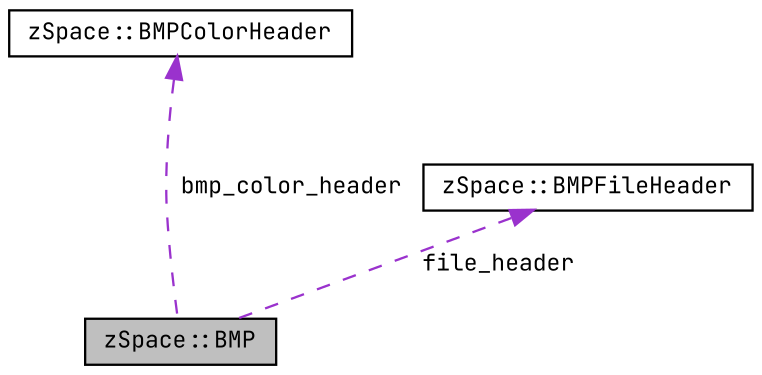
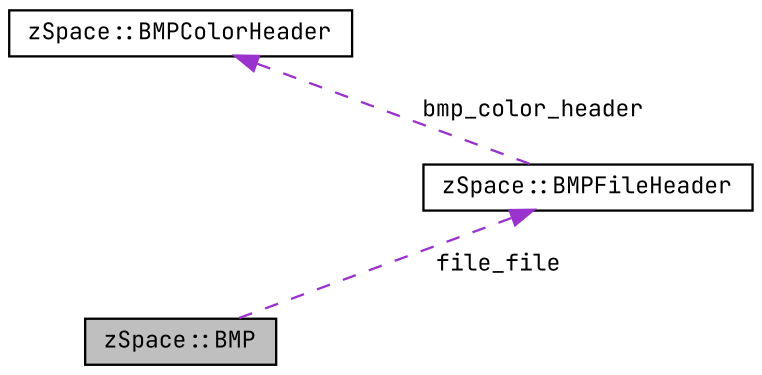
edge "zSpace::BMP" -> "zSpace::BMPColorHeader": now "zSpace::BMPFileHeader" -> "zSpace::BMPColorHeader"
edge "zSpace::BMP" -> "zSpace::BMPFileHeader": label " file_header" -> " file_file"
